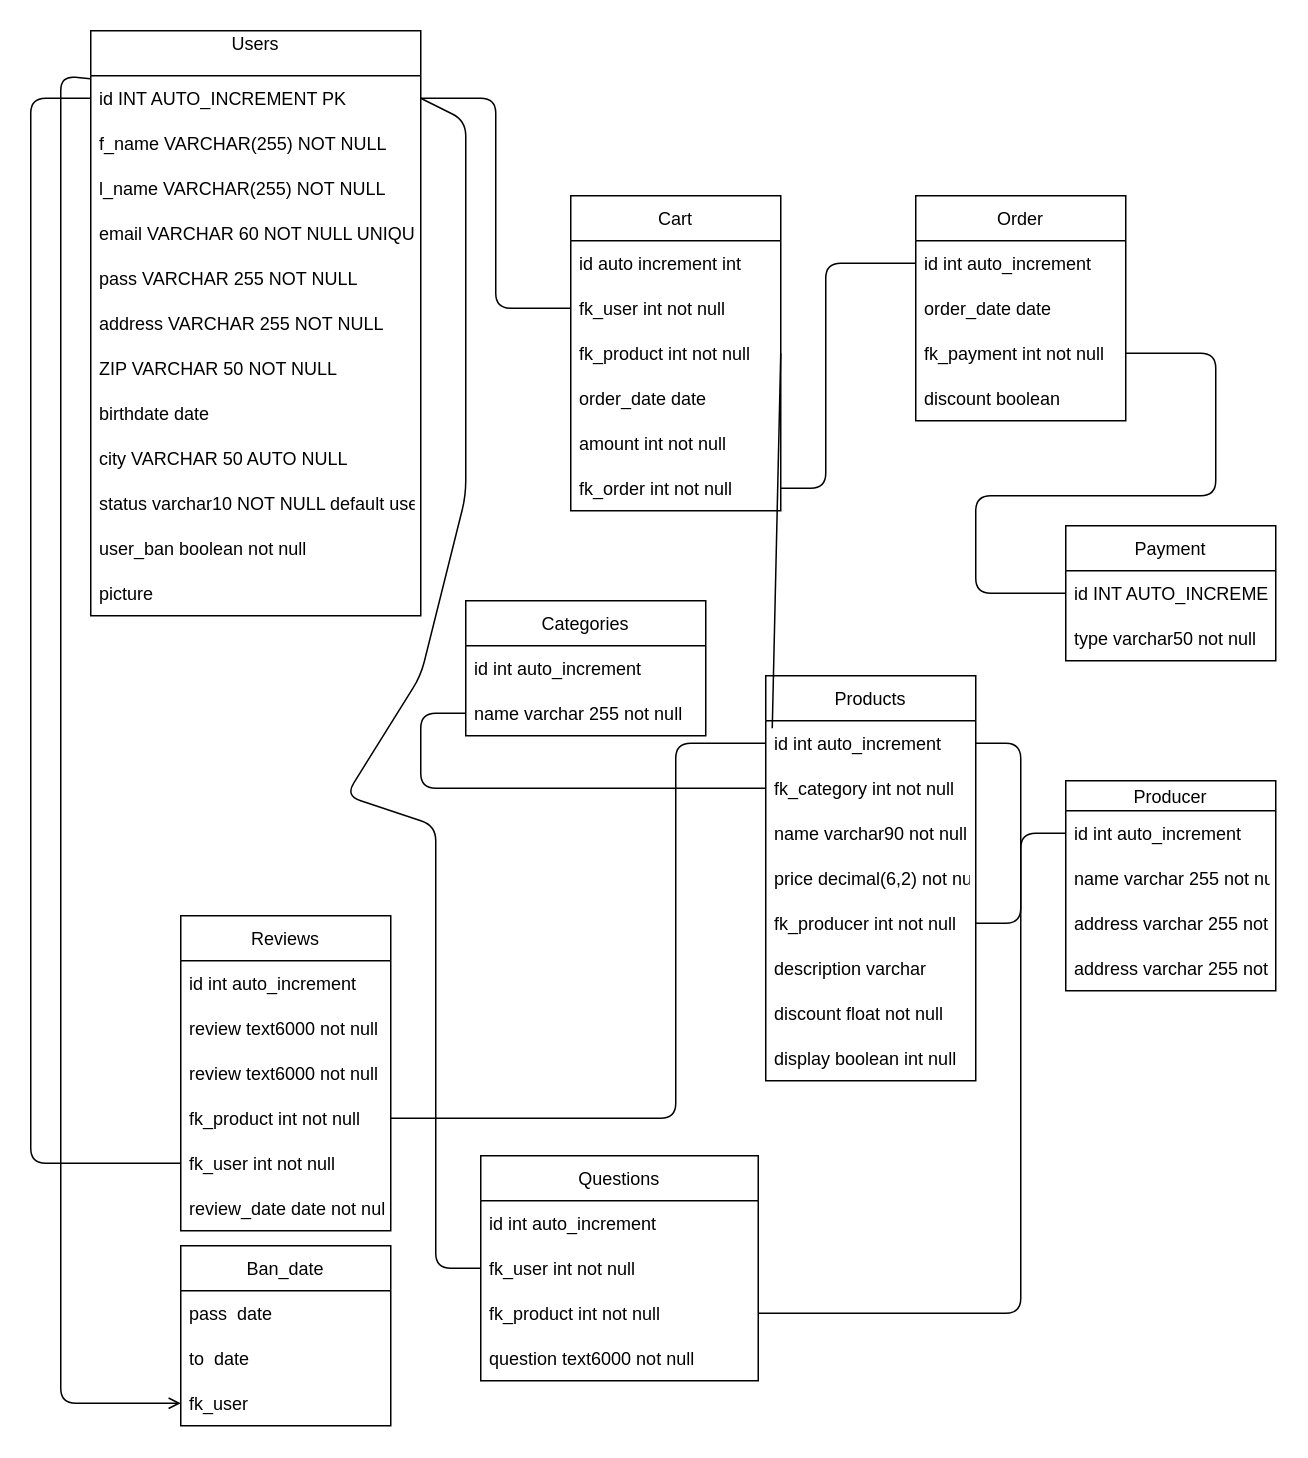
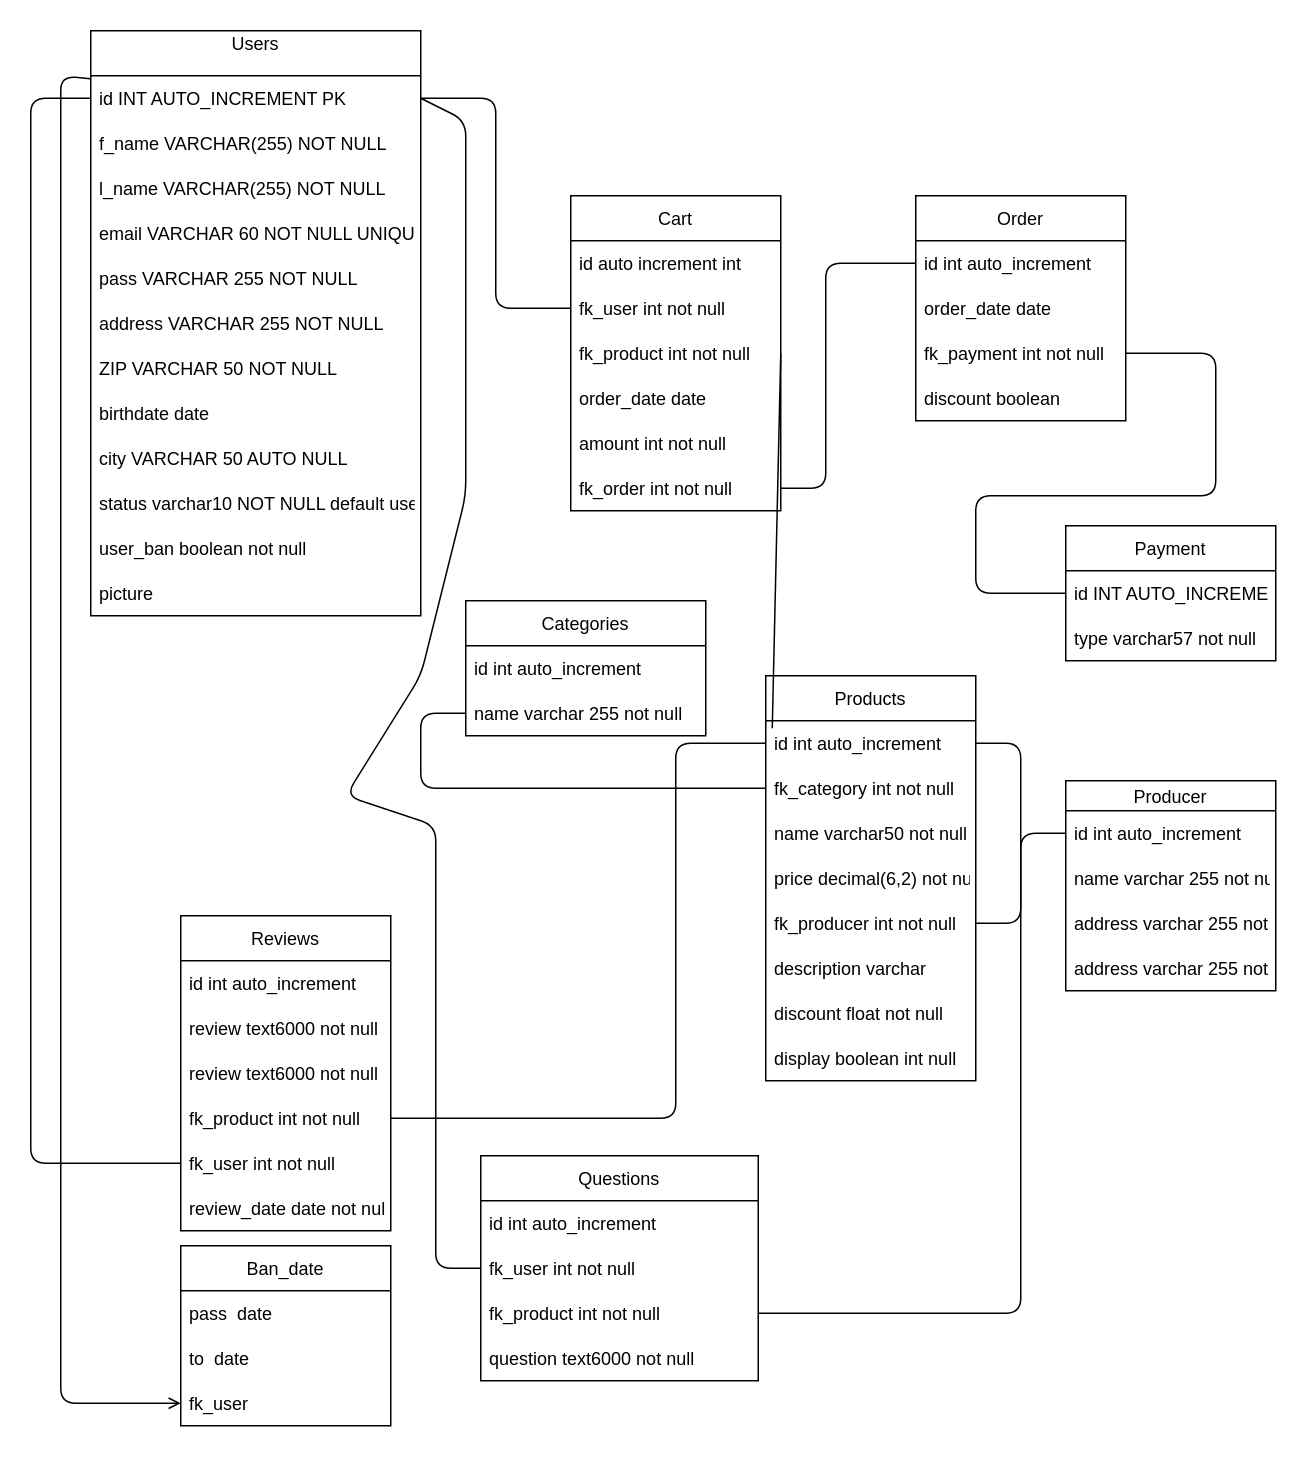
node "type varchar50 not null": label "type varchar50 not null" -> "type varchar57 not null"
node "name varchar90 not null": label "name varchar90 not null" -> "name varchar50 not null"
